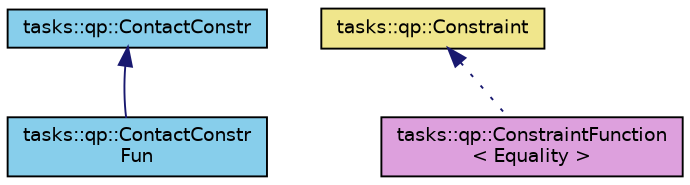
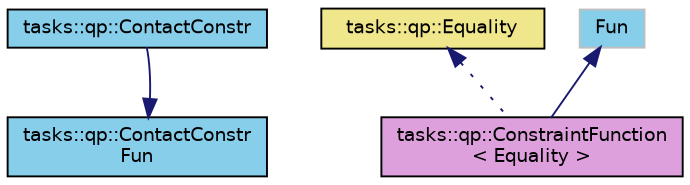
node "tasks::qp::Constraint": label "tasks::qp::Constraint" -> "tasks::qp::Equality"
node "Fun": added
edge "tasks::qp::ContactConstr Fun" -> "tasks::qp::ContactConstr": reversed
